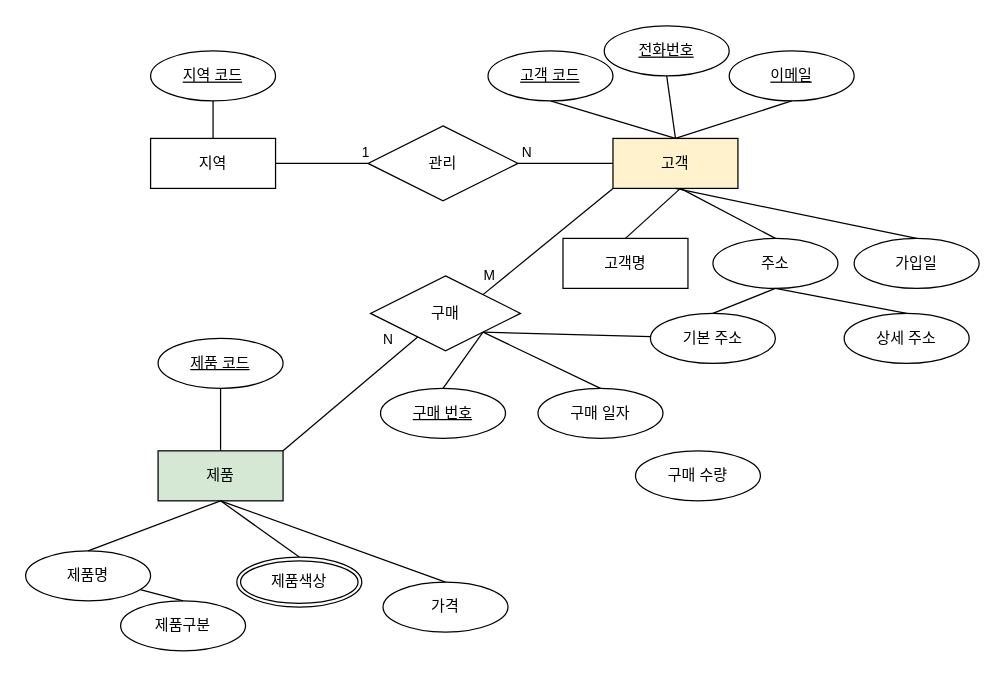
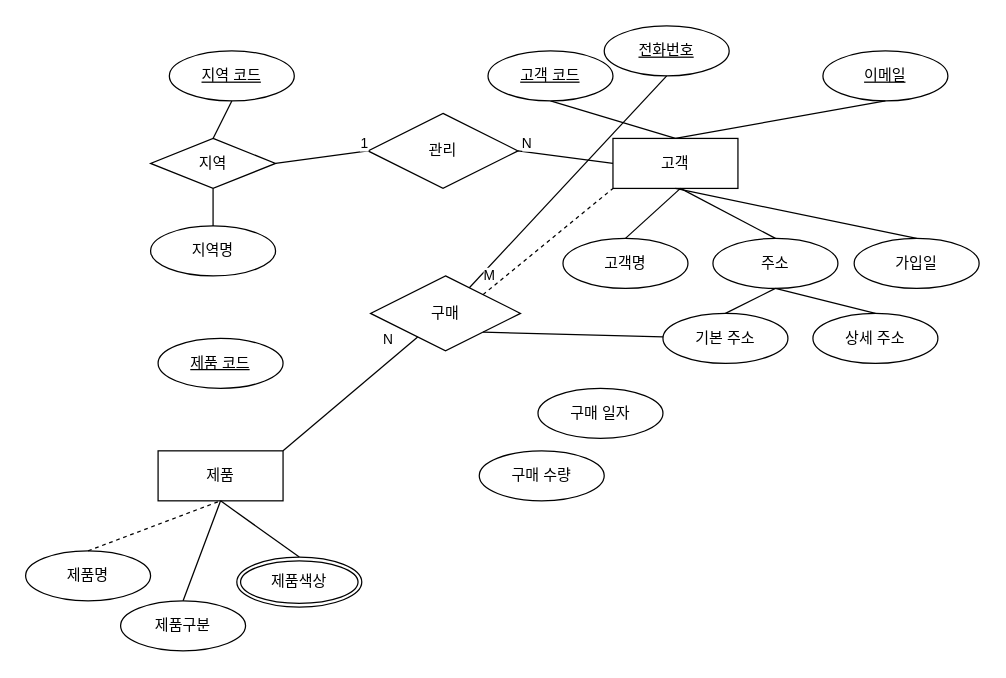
node "지역 코드": moved (213, 76) -> (232, 76)
node "이메일": moved (792, 76) -> (886, 76)
edge "전화번호" -- "고객": now "전화번호" -- "구매"
node "지역": shape rectangle -> diamond
node "관리": moved (443, 163) -> (443, 151)
node "고객": fillcolor #fff2cc -> #ffffff
edge "지역" -- "지역명": added
edge "고객" -- "구매": style solid -> dashed
node "지역명": added
node "고객명": shape rectangle -> ellipse
node "기본 주소": moved (713, 338) -> (726, 338)
node "상세 주소": moved (907, 338) -> (876, 338)
edge "구매" -- "구매 번호": removed
edge "구매" -- "구매 일자": removed
node "구매 번호": removed
edge "제품 코드" -- "제품": removed
node "제품": fillcolor #d5e8d4 -> #ffffff
node "구매 수량": moved (698, 476) -> (542, 476)
edge "제품" -- "제품명": style solid -> dashed
edge "제품" -- "가격": removed
edge "제품명" -- "제품구분": now "제품" -- "제품구분"
node "가격": removed
